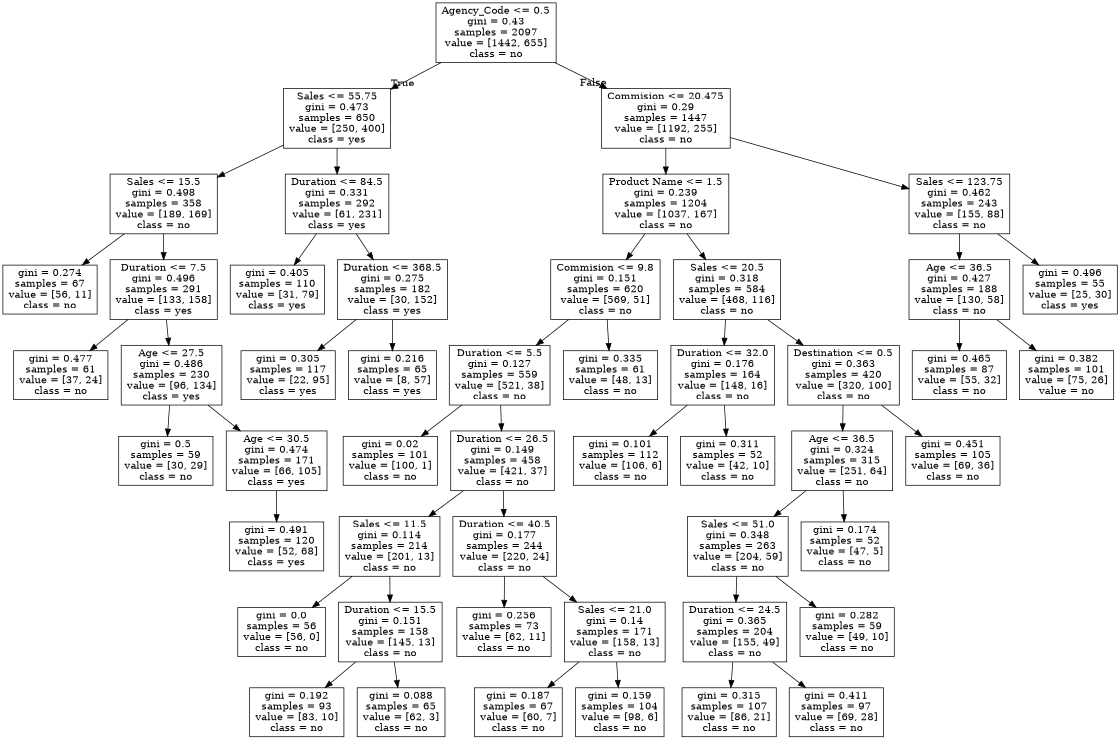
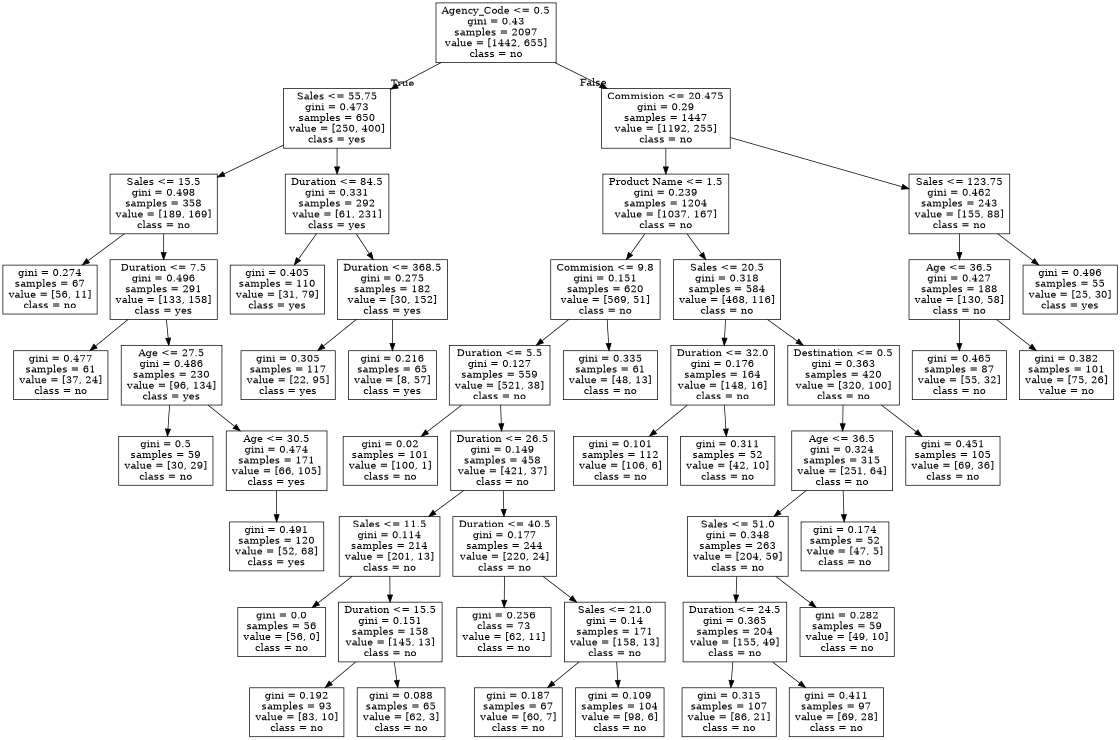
node "gini = 0.256 samples = 73 value = [62, 11] class = no": label "gini = 0.256 samples = 73 value = [62, 11] class = no" -> "gini = 0.256 class = 73 value = [62, 11] class = no"
node "gini = 0.159 samples = 104 value = [98, 6] class = no": label "gini = 0.159 samples = 104 value = [98, 6] class = no" -> "gini = 0.109 samples = 104 value = [98, 6] class = no"
